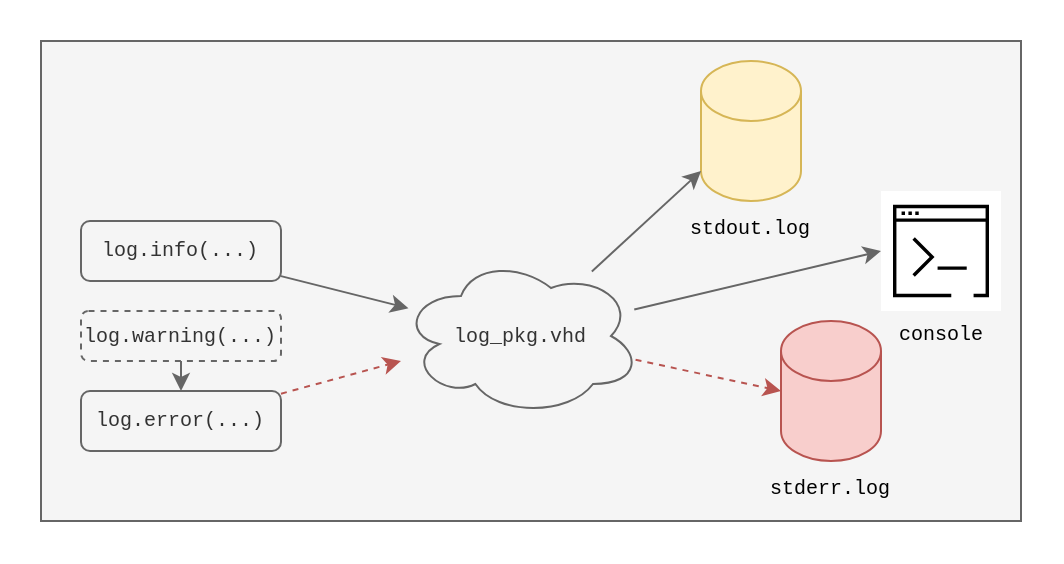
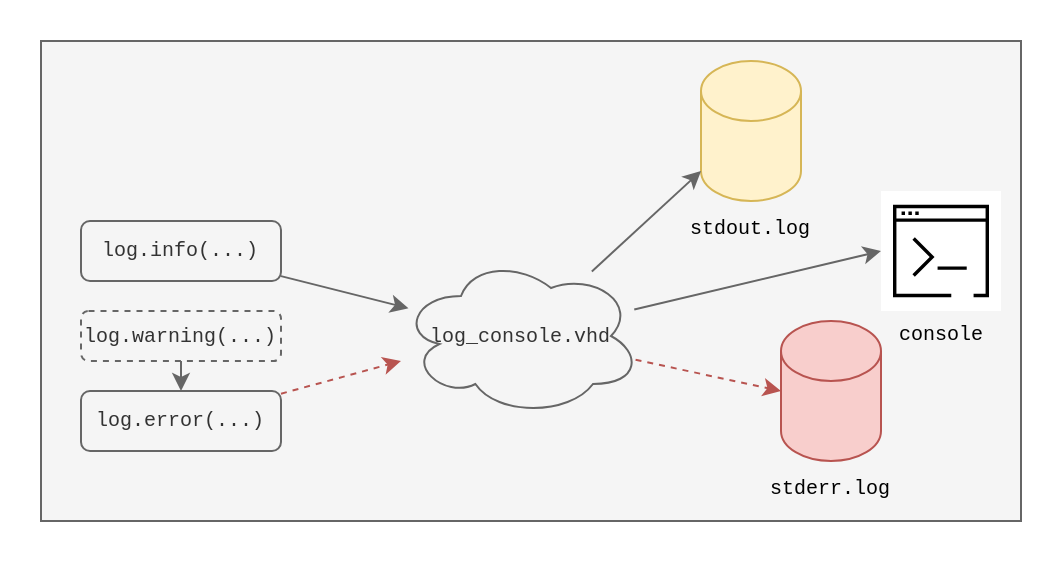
node "log_pkg.vhd": label "log_pkg.vhd" -> "log_console.vhd"
